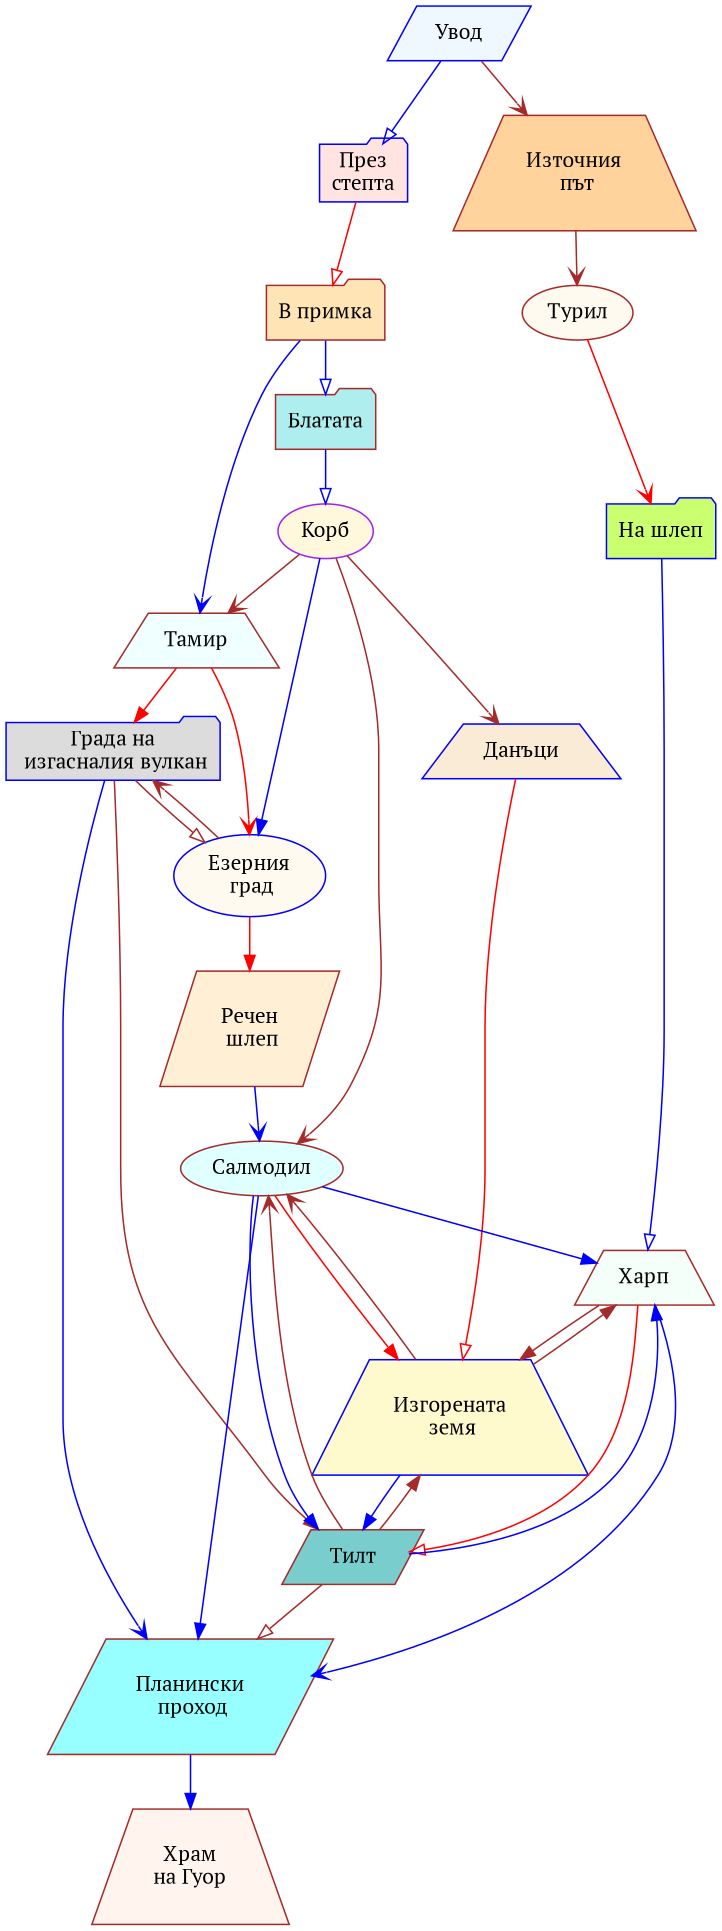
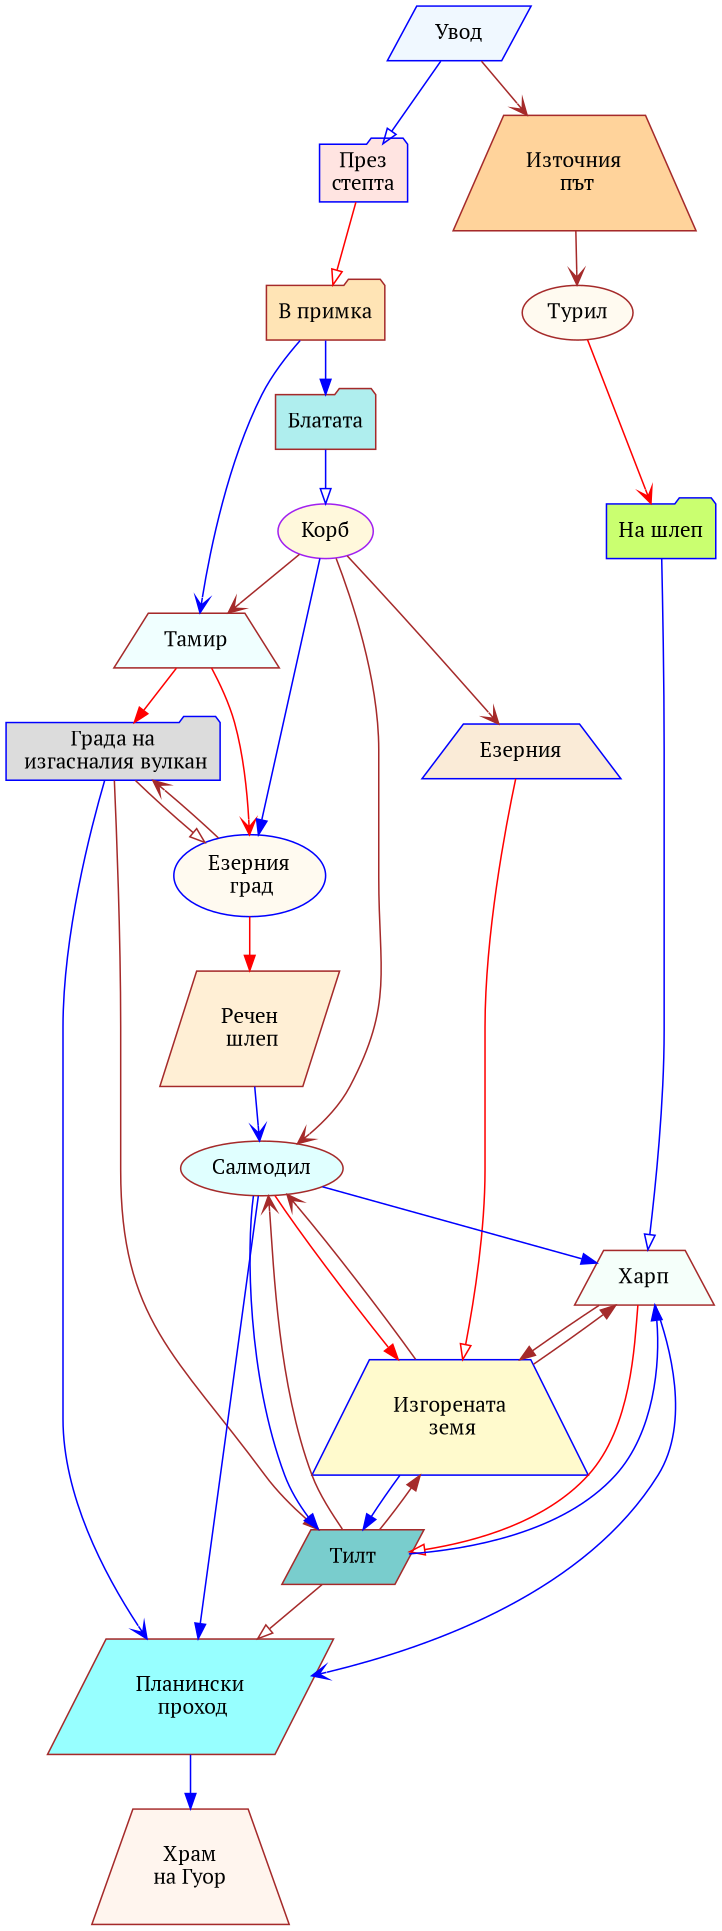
edge "В примка" -> "Блатата": arrowhead onormal -> normal
node "Данъци": label "Данъци" -> "Езерния"
